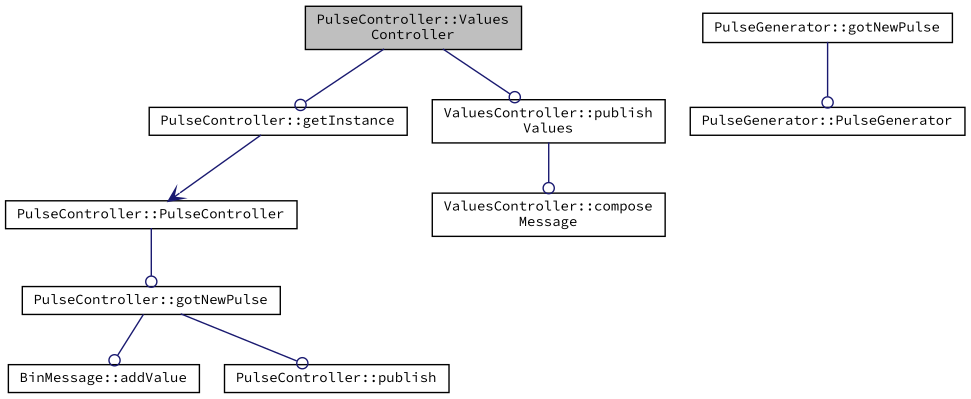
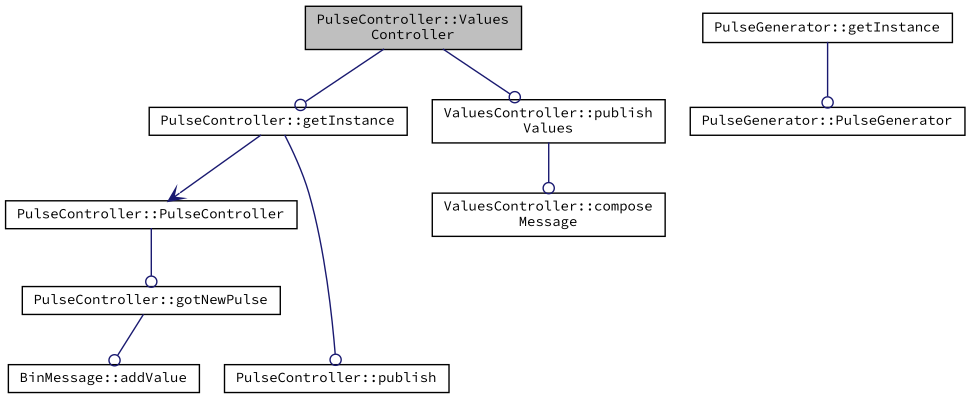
node "PulseGenerator::gotNewPulse": label "PulseGenerator::gotNewPulse" -> "PulseGenerator::getInstance"
edge "PulseController::gotNewPulse" -> "PulseController::publish": now "PulseController::getInstance" -> "PulseController::publish"
